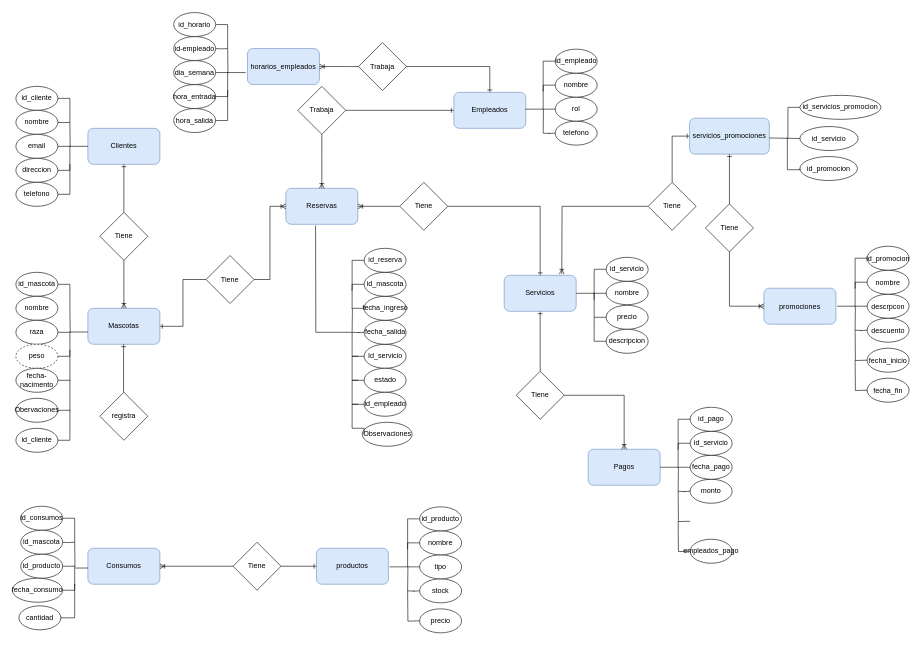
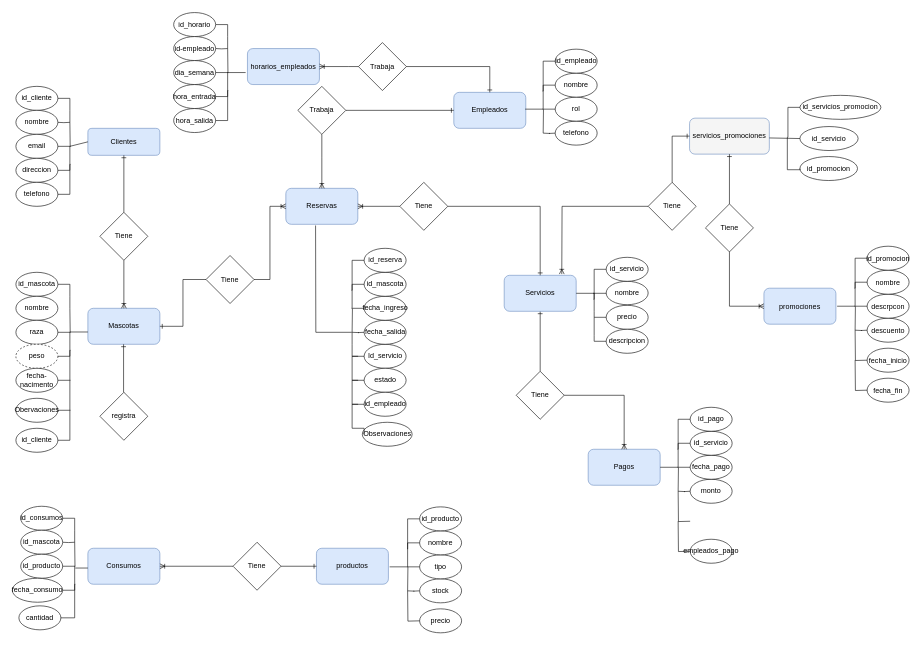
node "servicios_promociones": fillcolor #dae8fc -> #f5f5f5
node "Clientes": size 72x36 -> 72x27
